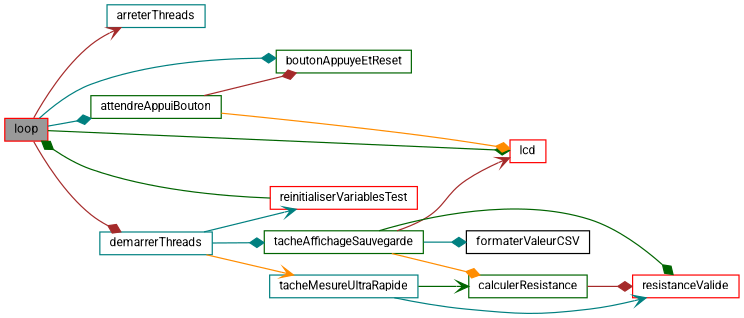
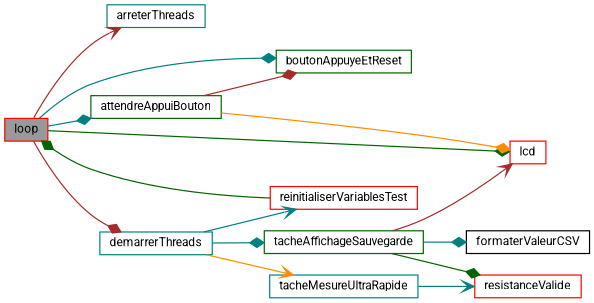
node "calculerResistance": removed
